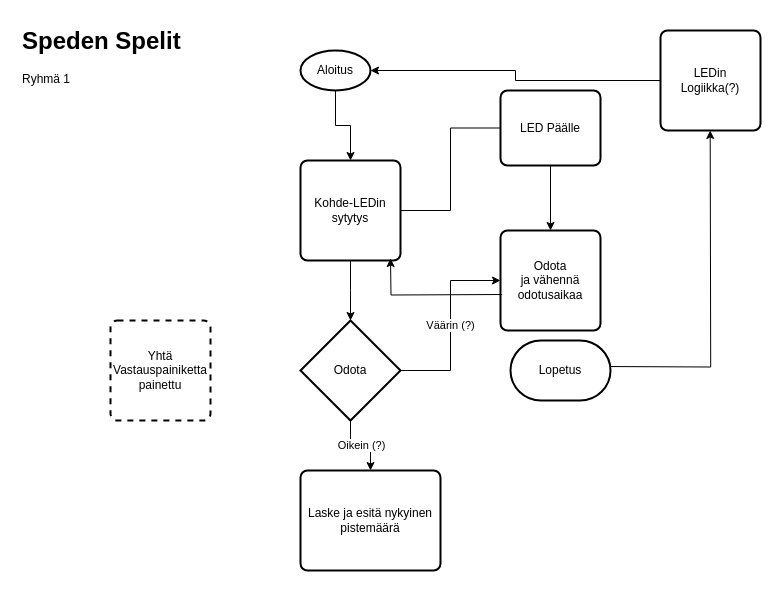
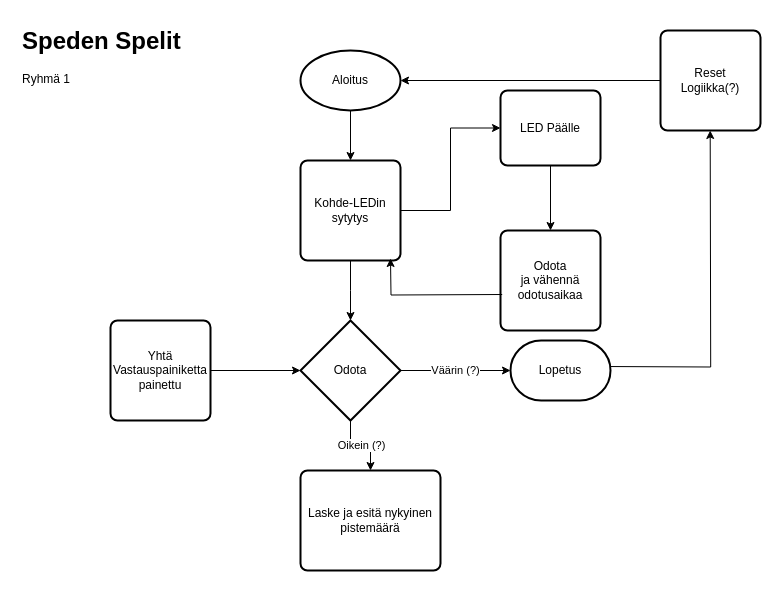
node "Aloitus": size 70x40 -> 100x60
node "LEDin Logiikka(?)": label "LEDin Logiikka(?)" -> "Reset Logiikka(?)"
edge "LED Päälle" -- "Kohde-LEDin sytytys": arrowhead none -> classic
edge "Odota" -> "Odota ja vähennä odotusaikaa": now "Odota" -> "Lopetus"
node "Yhtä Vastauspainiketta painettu": style dashed -> solid
edge "Yhtä Vastauspainiketta painettu" -> "Odota": added
